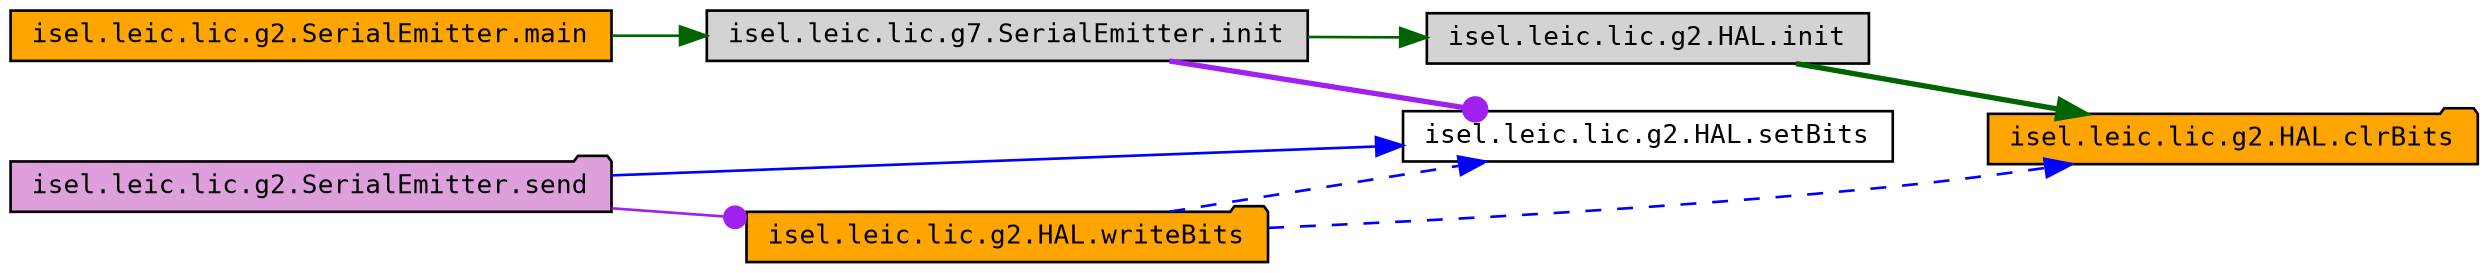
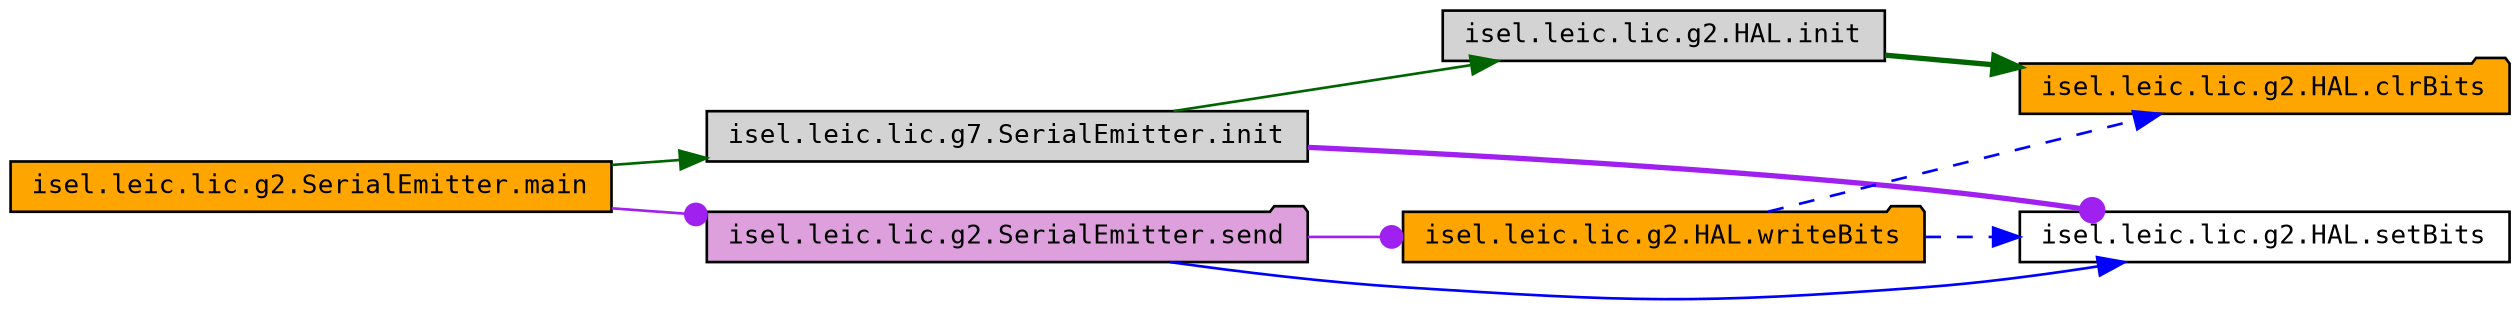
edge "isel.leic.lic.g2.SerialEmitter.main" -> "isel.leic.lic.g2.SerialEmitter.send": added
